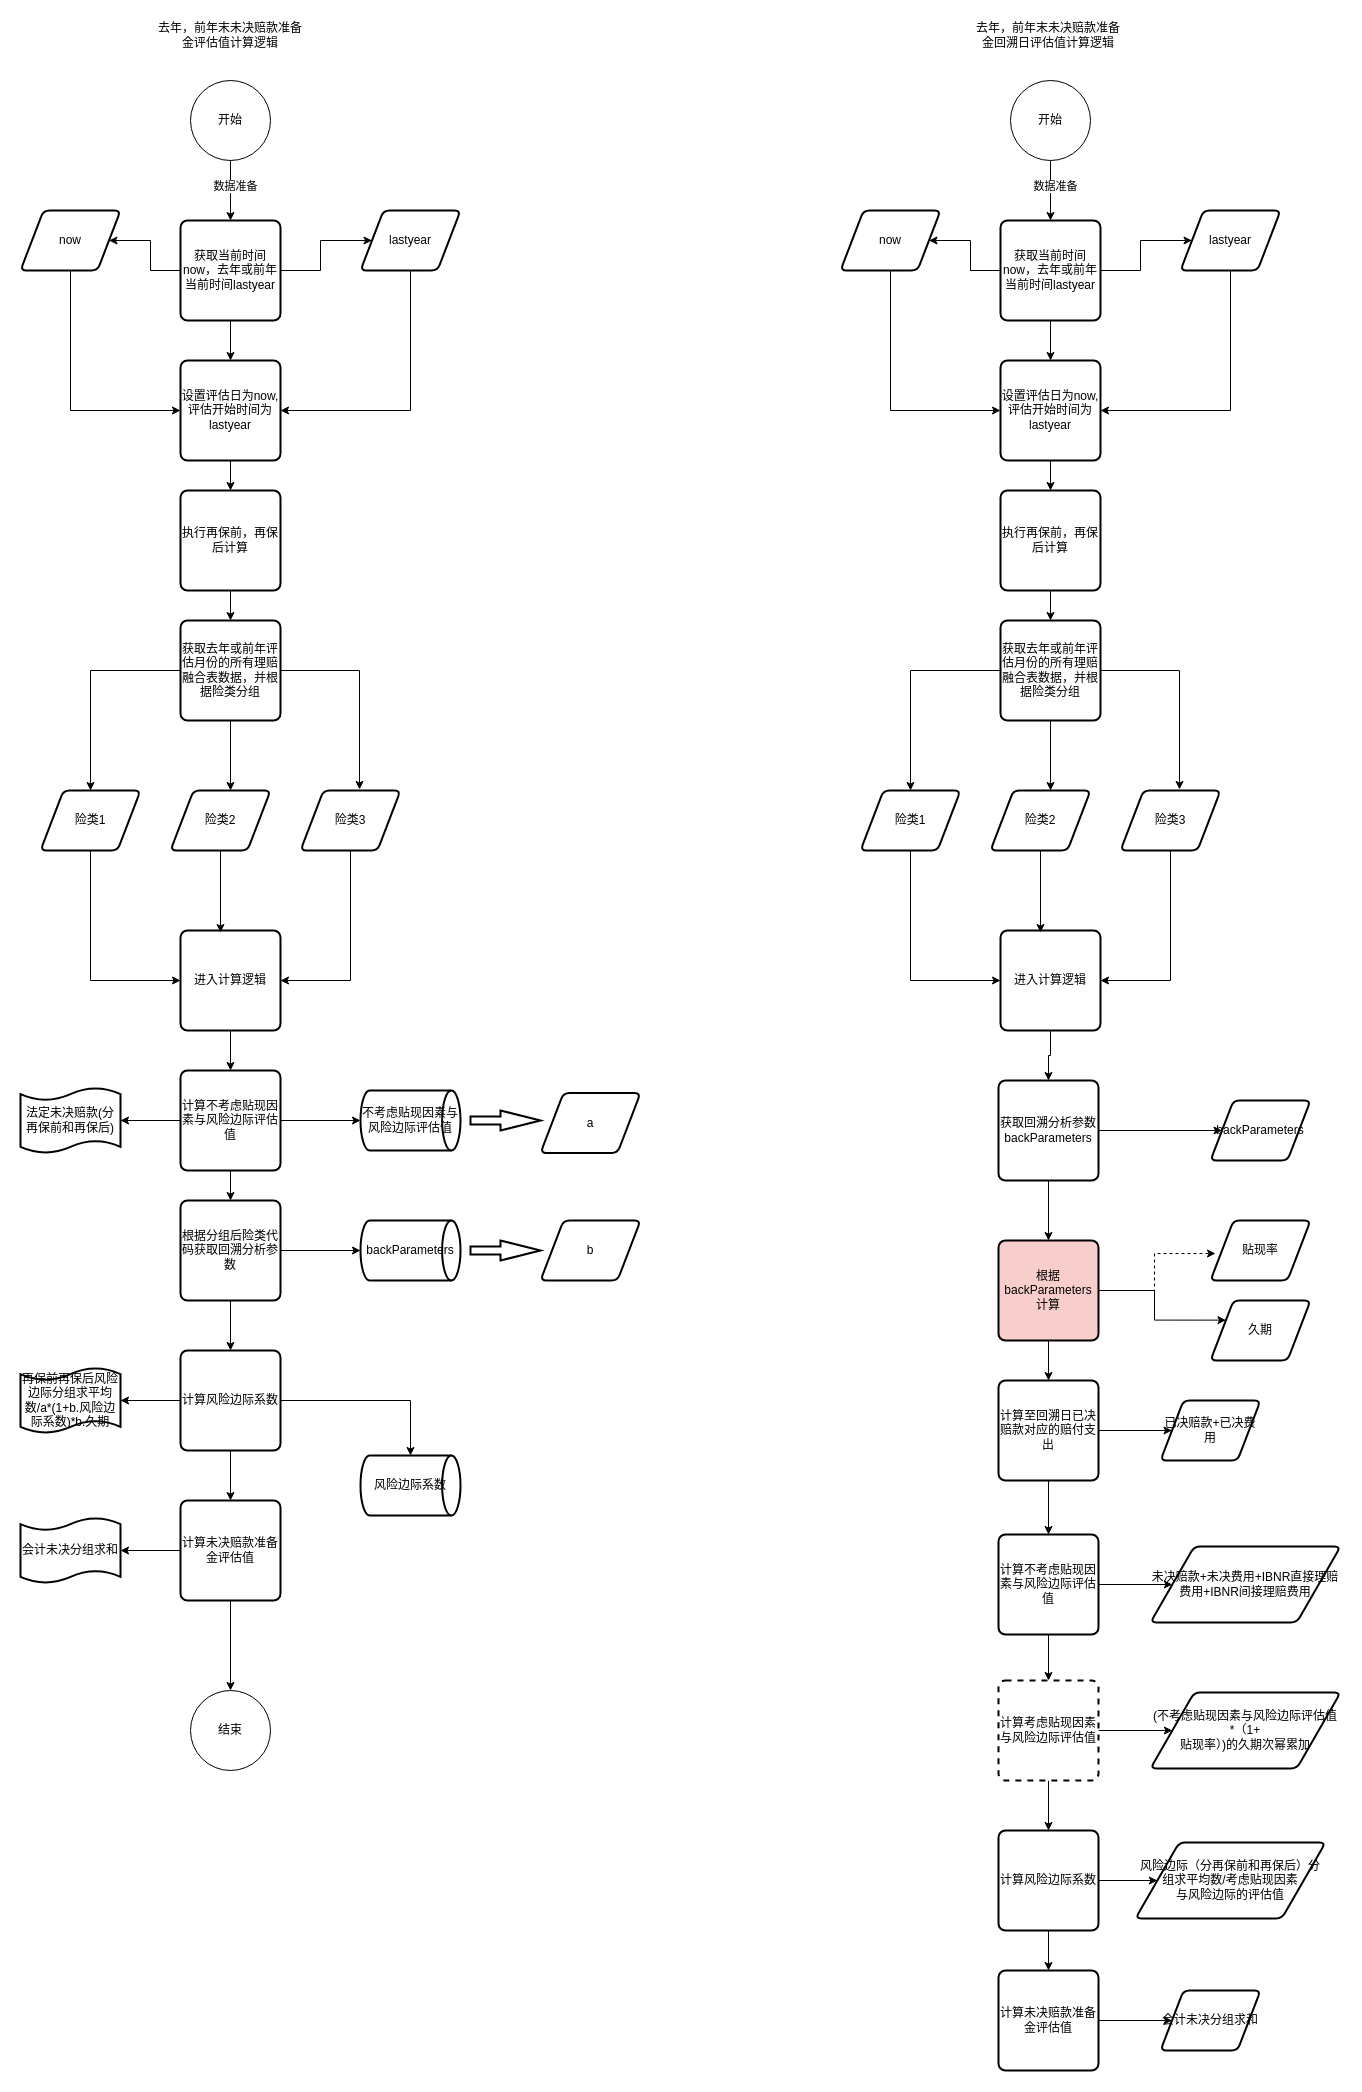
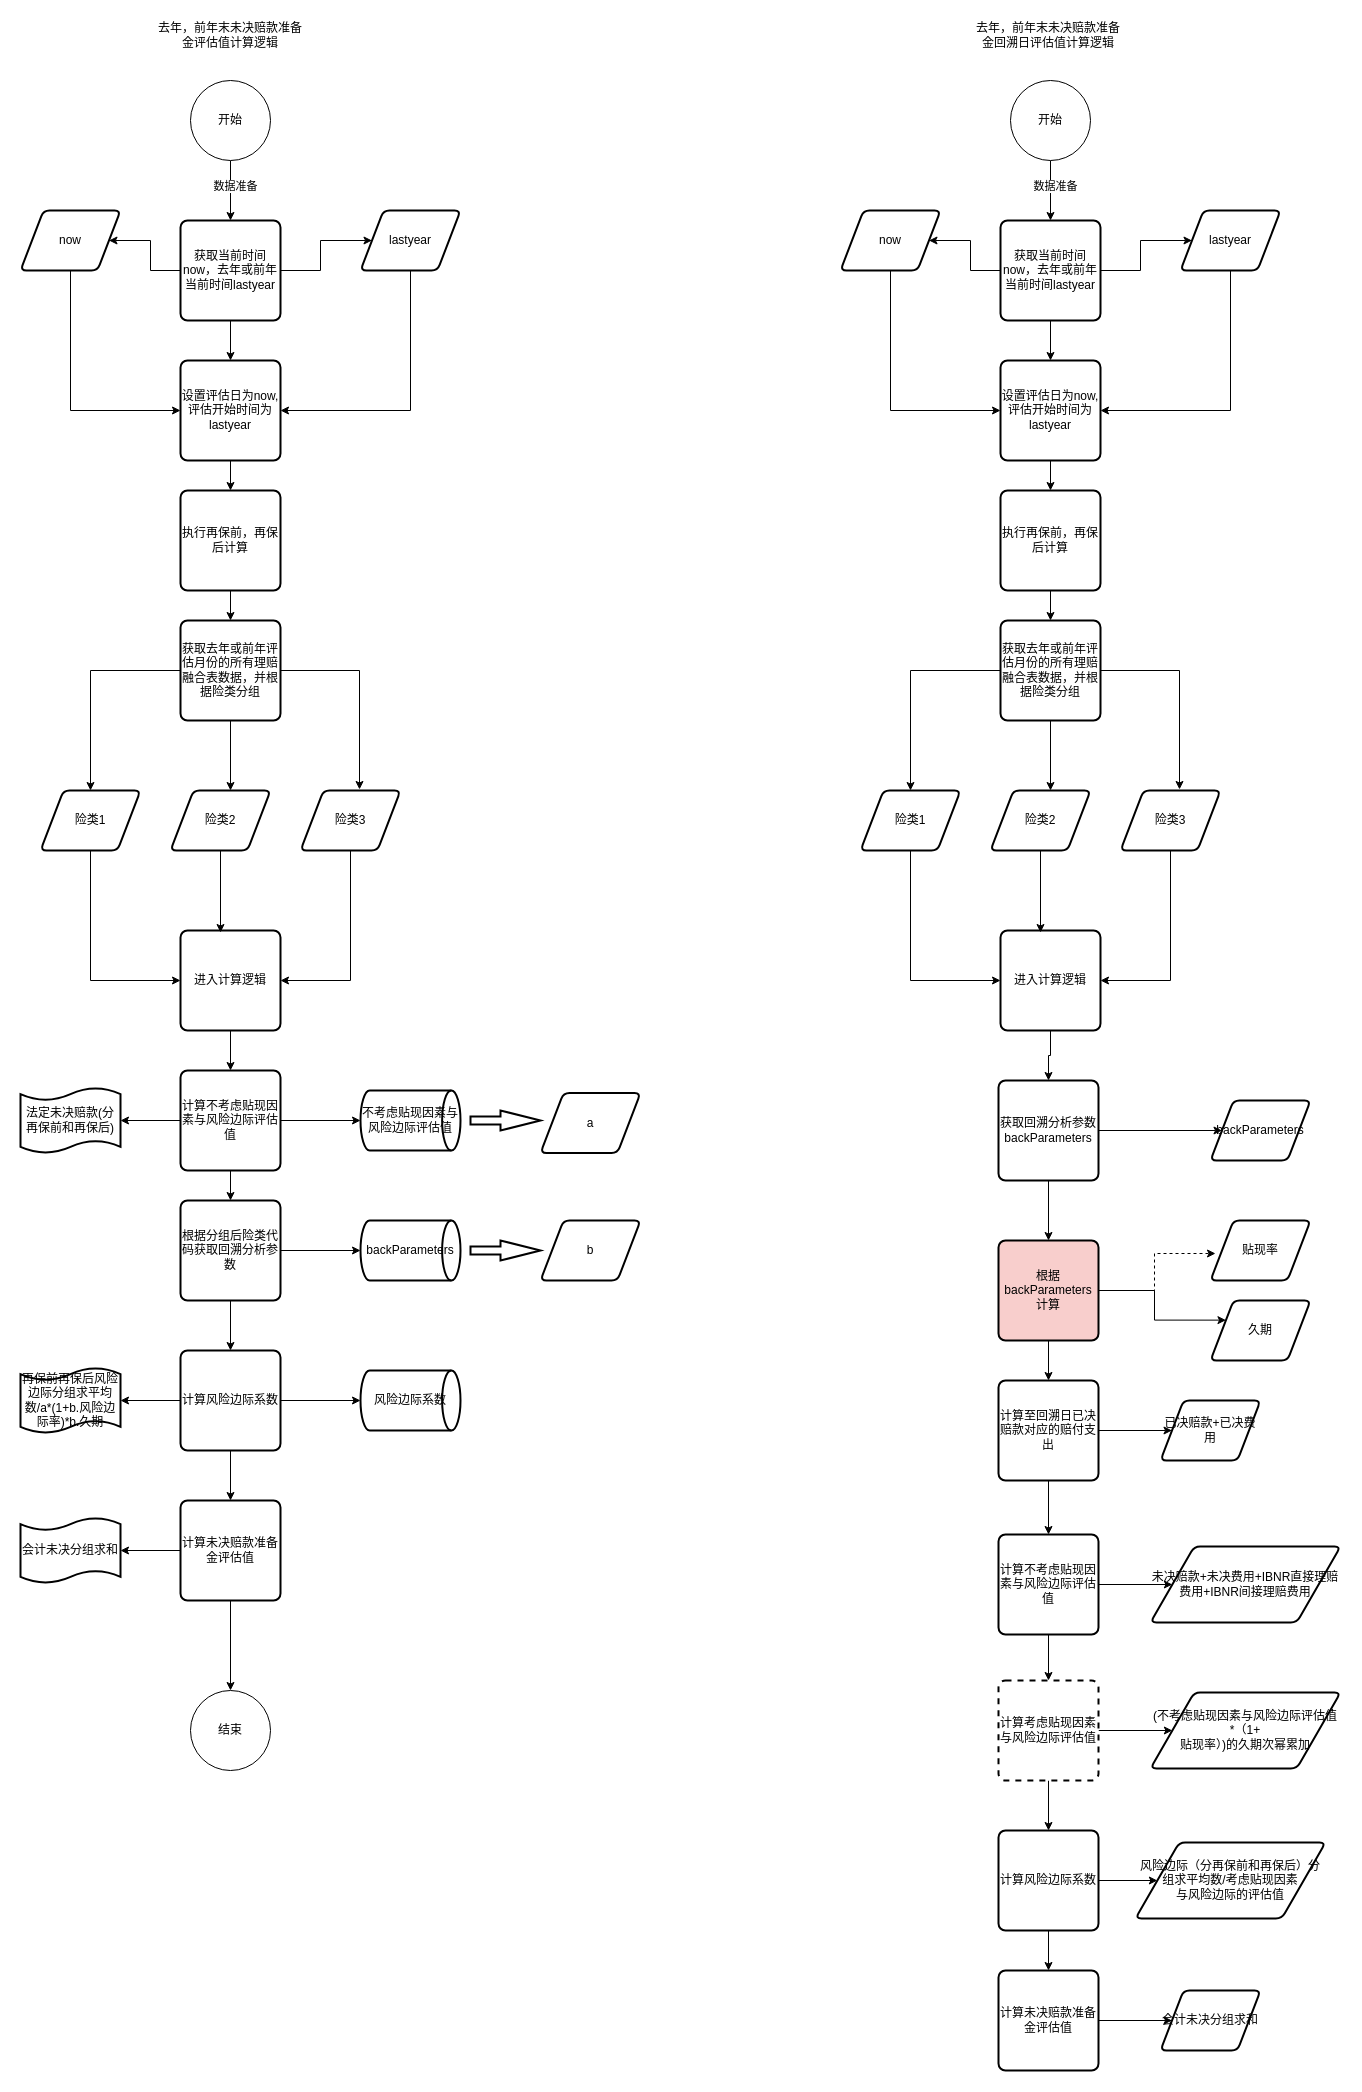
node "再保前再保后风险边际分组求平均数/a*(1+b.风险边际系数)*b.久期": label "再保前再保后风险边际分组求平均数/a*(1+b.风险边际系数)*b.久期" -> "再保前再保后风险边际分组求平均数/a*(1+b.风险边际率)*b.久期"
node "风险边际系数": moved (411, 1486) -> (411, 1401)
